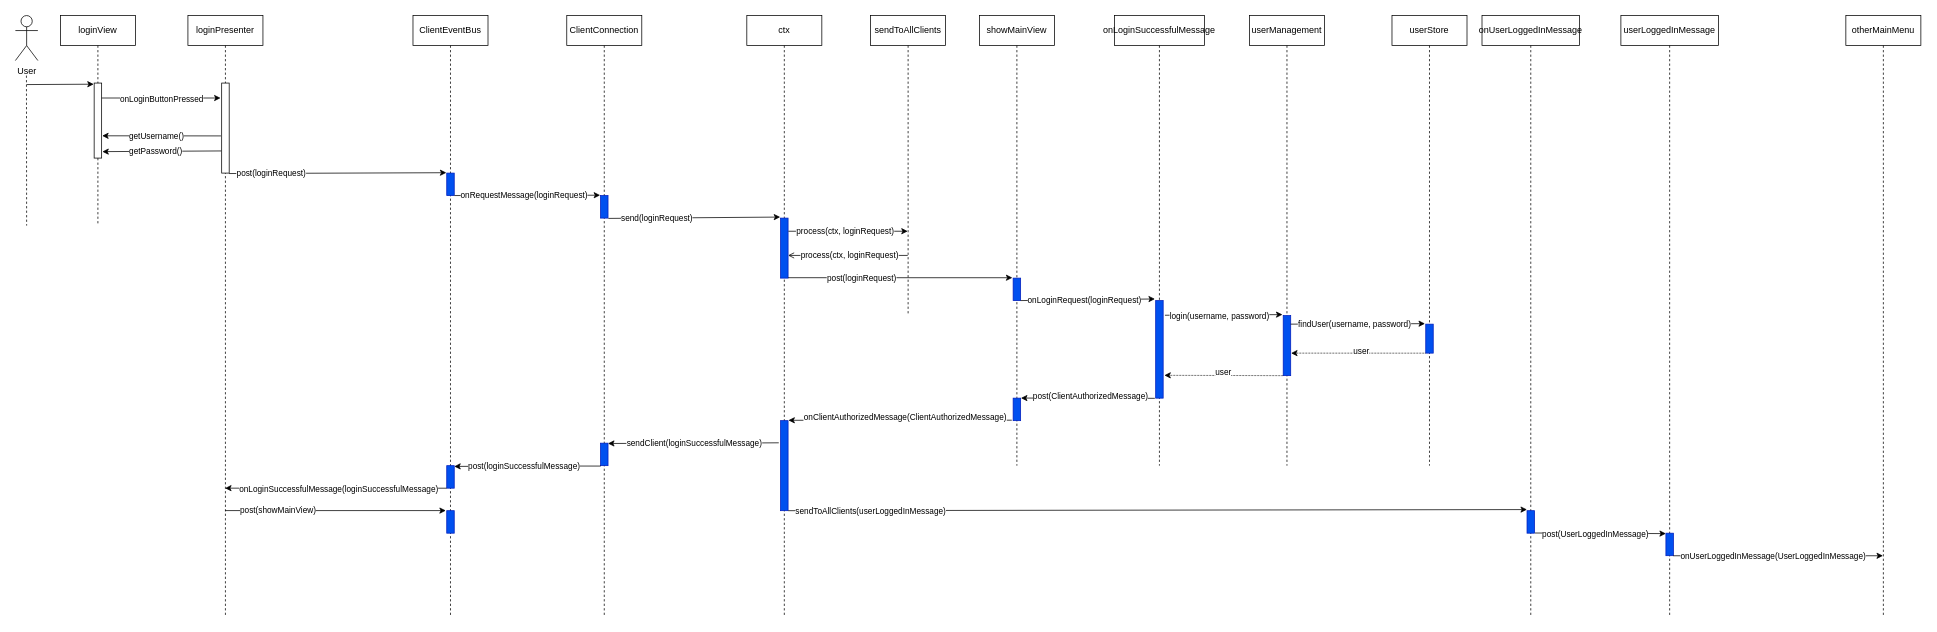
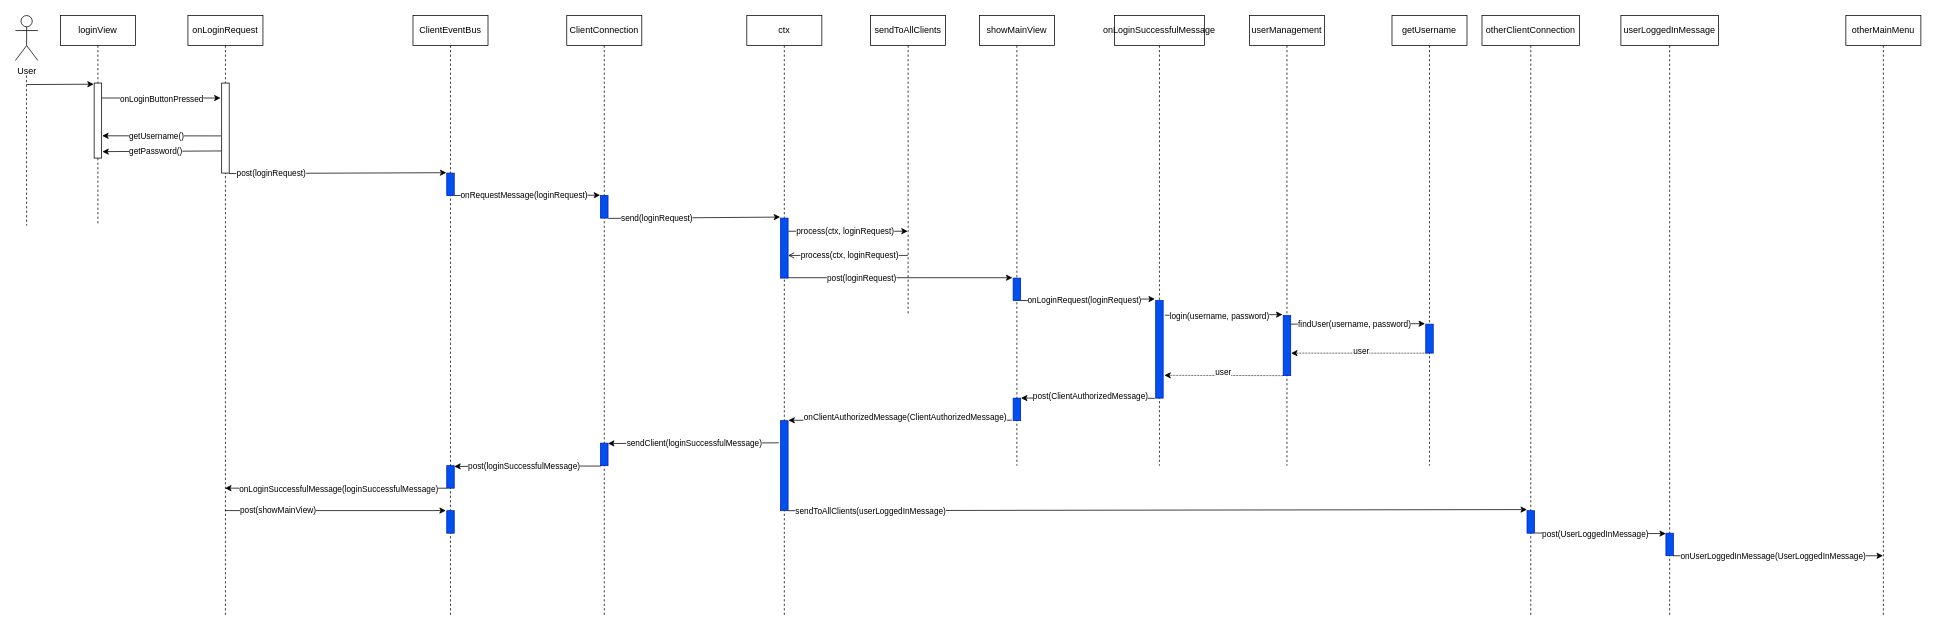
node "loginPresenter": label "loginPresenter" -> "onLoginRequest"
node "userStore": label "userStore" -> "getUsername"
node "onUserLoggedInMessage": label "onUserLoggedInMessage" -> "otherClientConnection"
